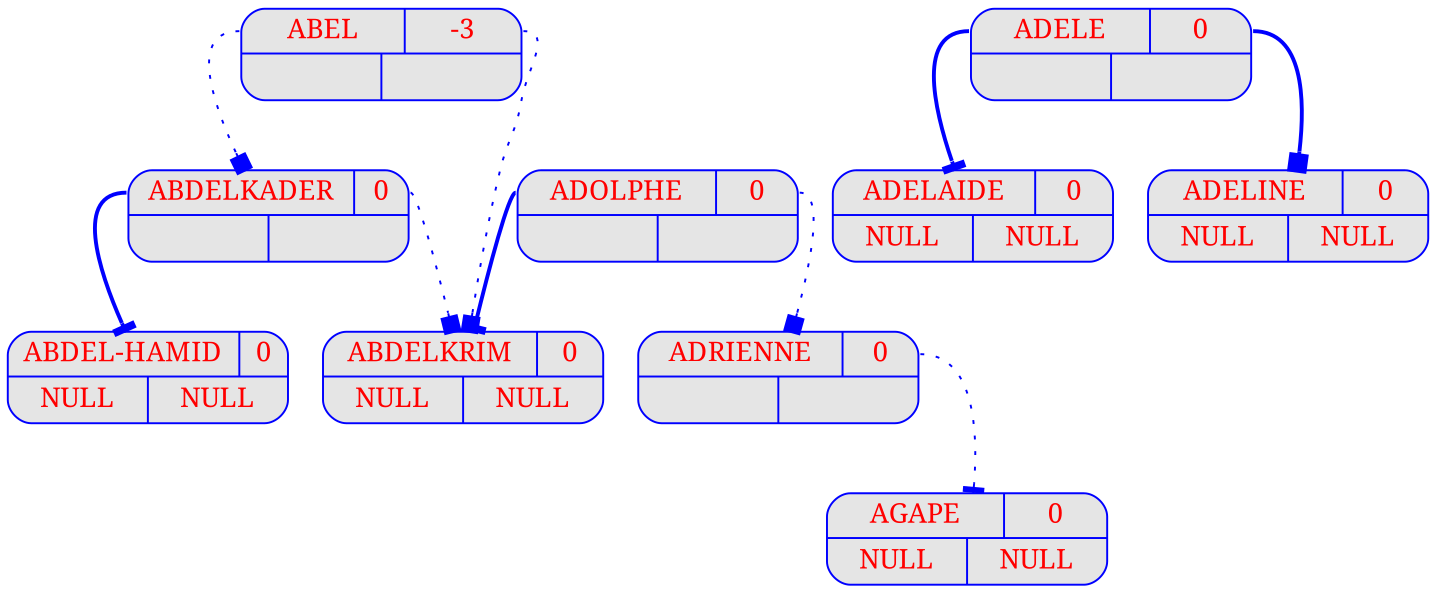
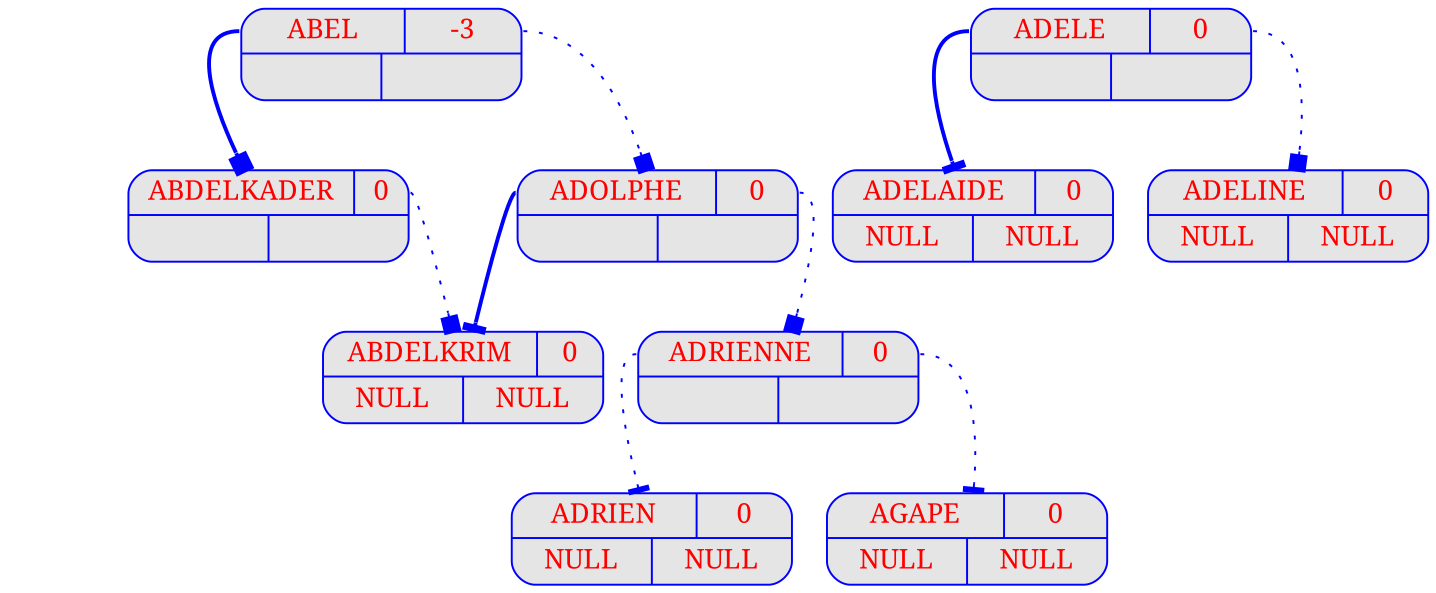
edge "ADELE" -> "ADELINE": style bold -> dotted
edge "ABEL" -> "ABDELKADER": style dotted -> bold
edge "ABEL" -> "ABDELKRIM": now "ABEL" -> "ADOLPHE"
node "ABDEL-HAMID": removed
node "ADRIEN": added
